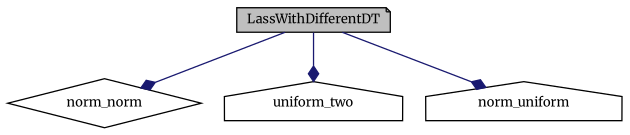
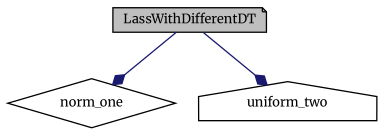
node "norm_norm": label "norm_norm" -> "norm_one"
node "norm_uniform": removed
